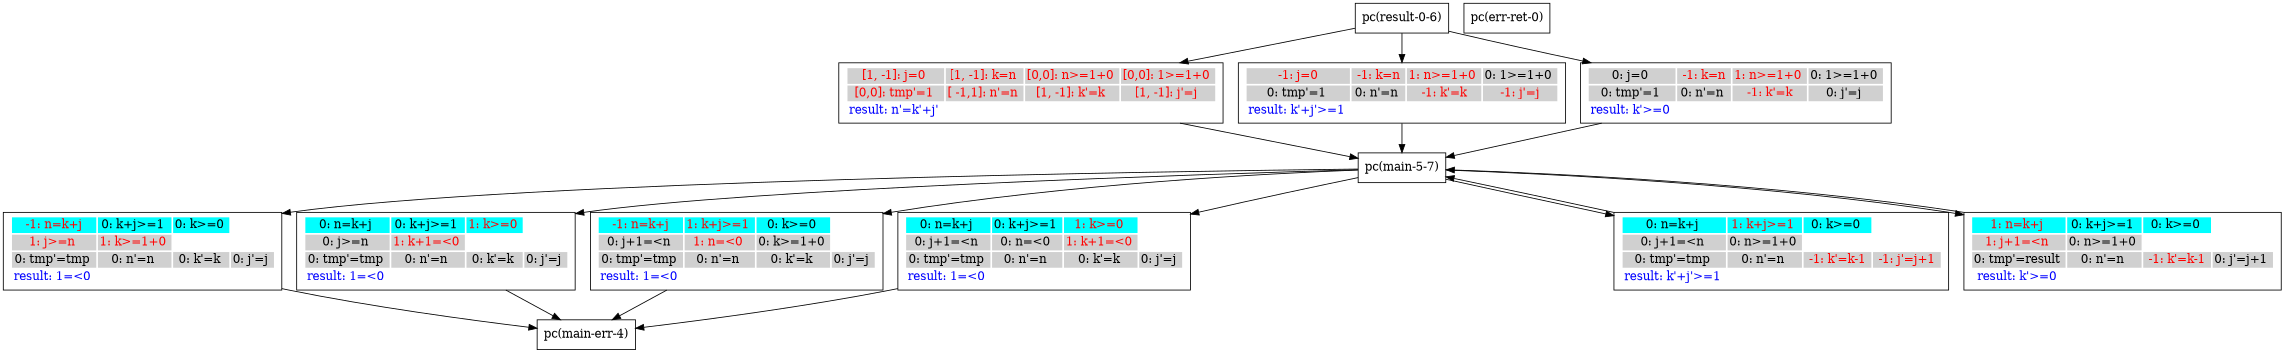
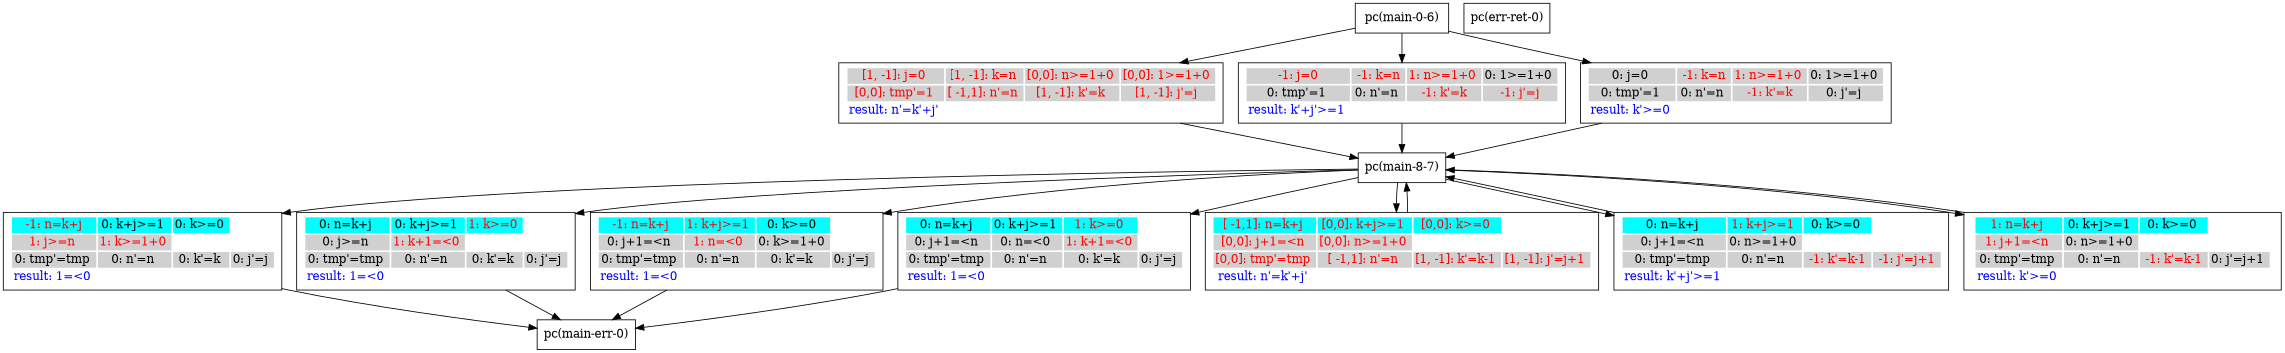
node "pc(result-0-6)": label "pc(result-0-6)" -> "pc(main-0-6)"
node "pc(main-5-7)": label "pc(main-5-7)" -> "pc(main-8-7)"
node "[ -1,1]: n=k+j": added
node "1: n=k+j": text "0: tmp'=result" -> "0: tmp'=tmp"
node "pc(main-err-4)": label "pc(main-err-4)" -> "pc(main-err-0)"
